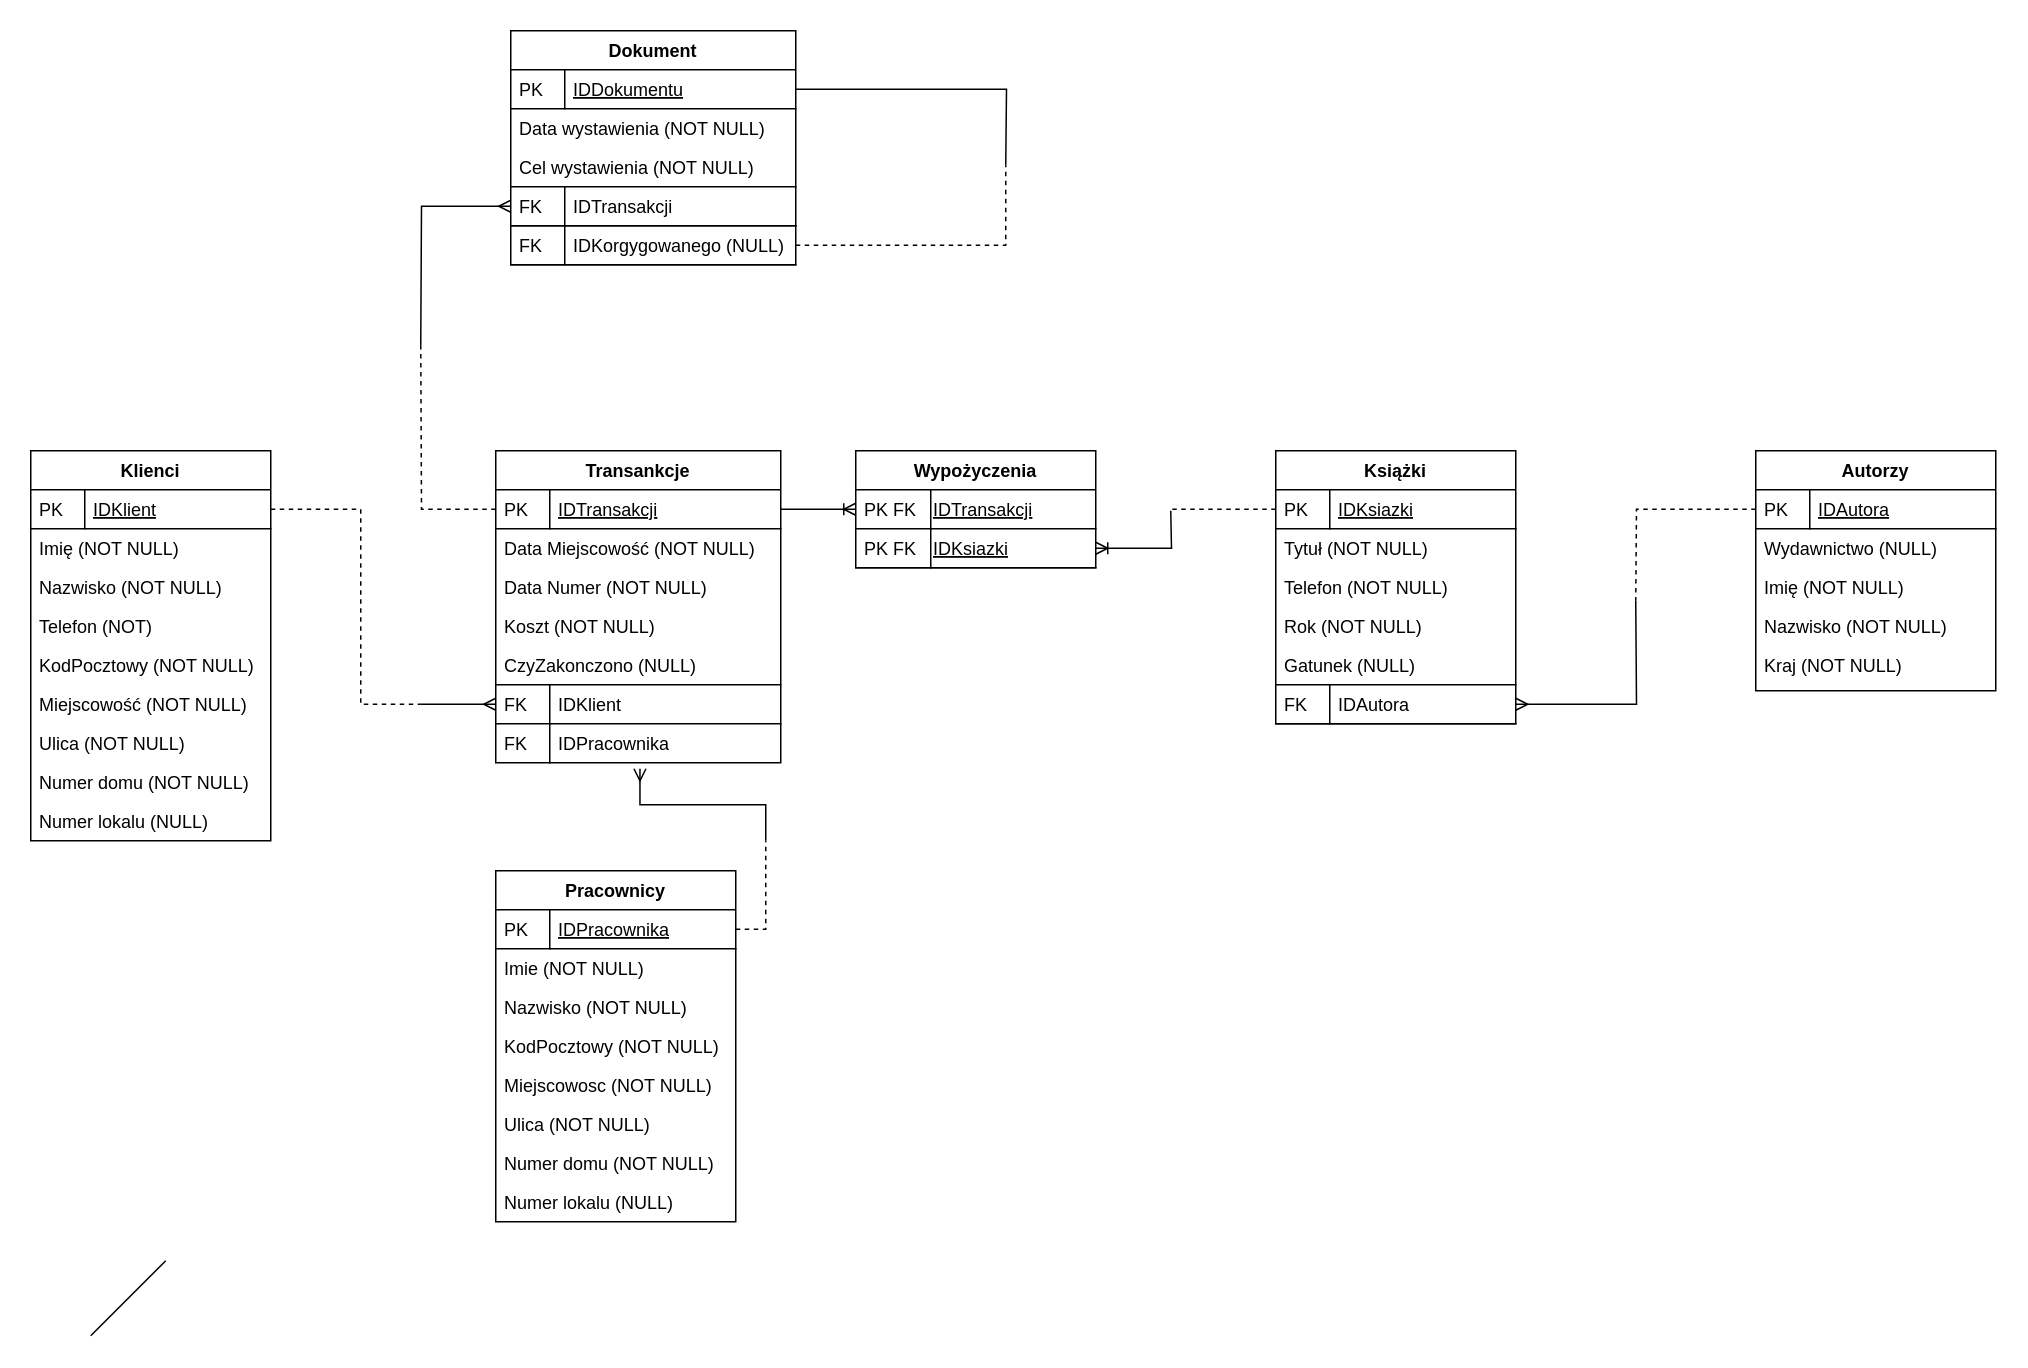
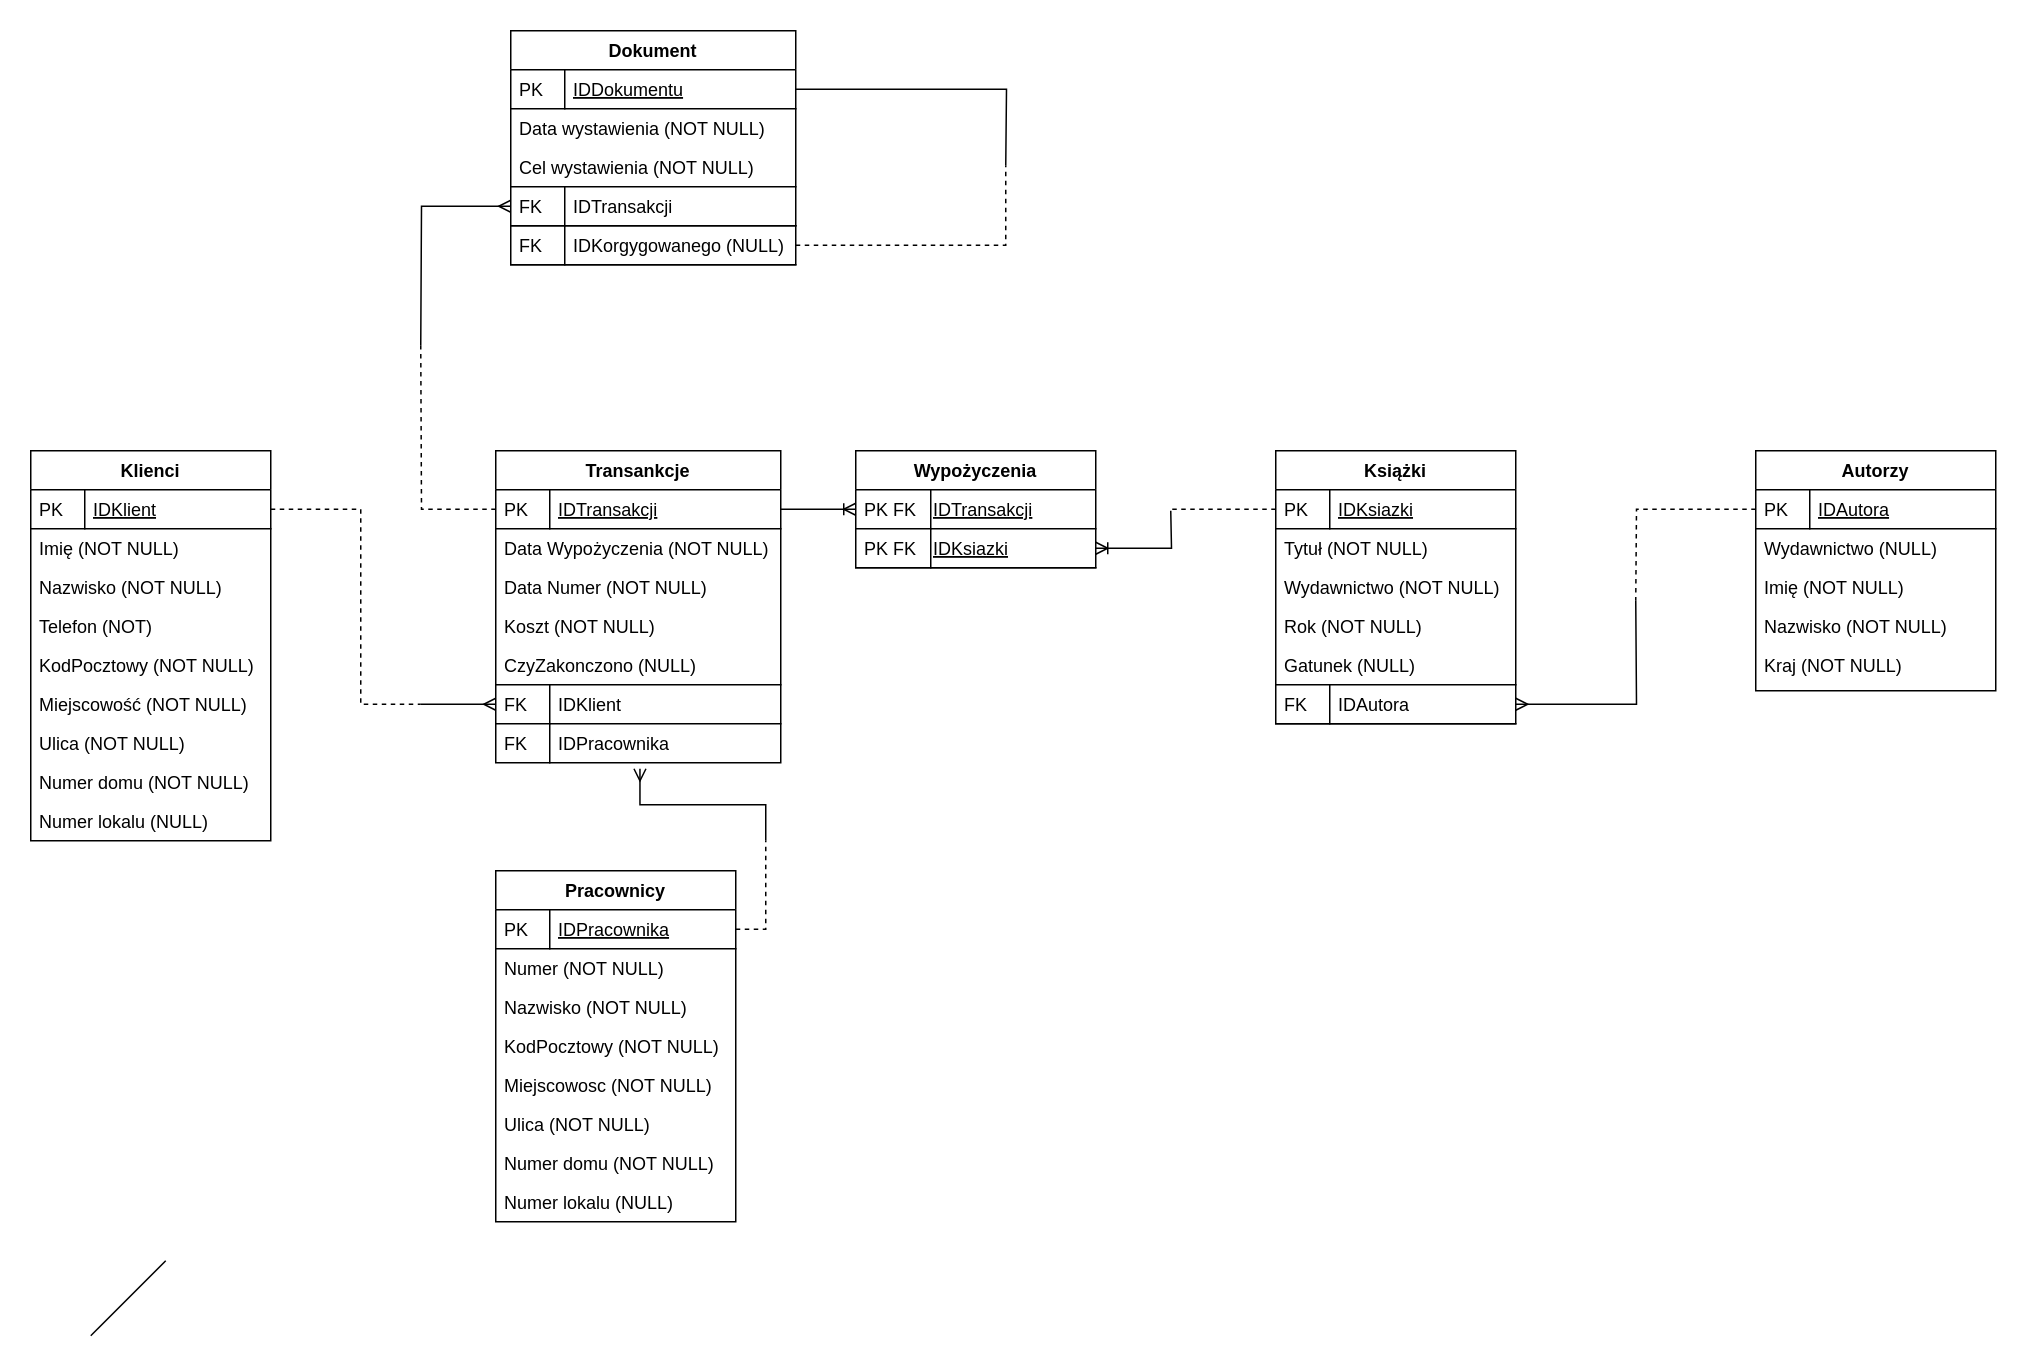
node "Data Miejscowość (NOT NULL)": label "Data Miejscowość (NOT NULL)" -> "Data Wypożyczenia (NOT NULL)"
node "Telefon (NOT NULL)": label "Telefon (NOT NULL)" -> "Wydawnictwo (NOT NULL)"
node "Imie (NOT NULL)": label "Imie (NOT NULL)" -> "Numer (NOT NULL)"
